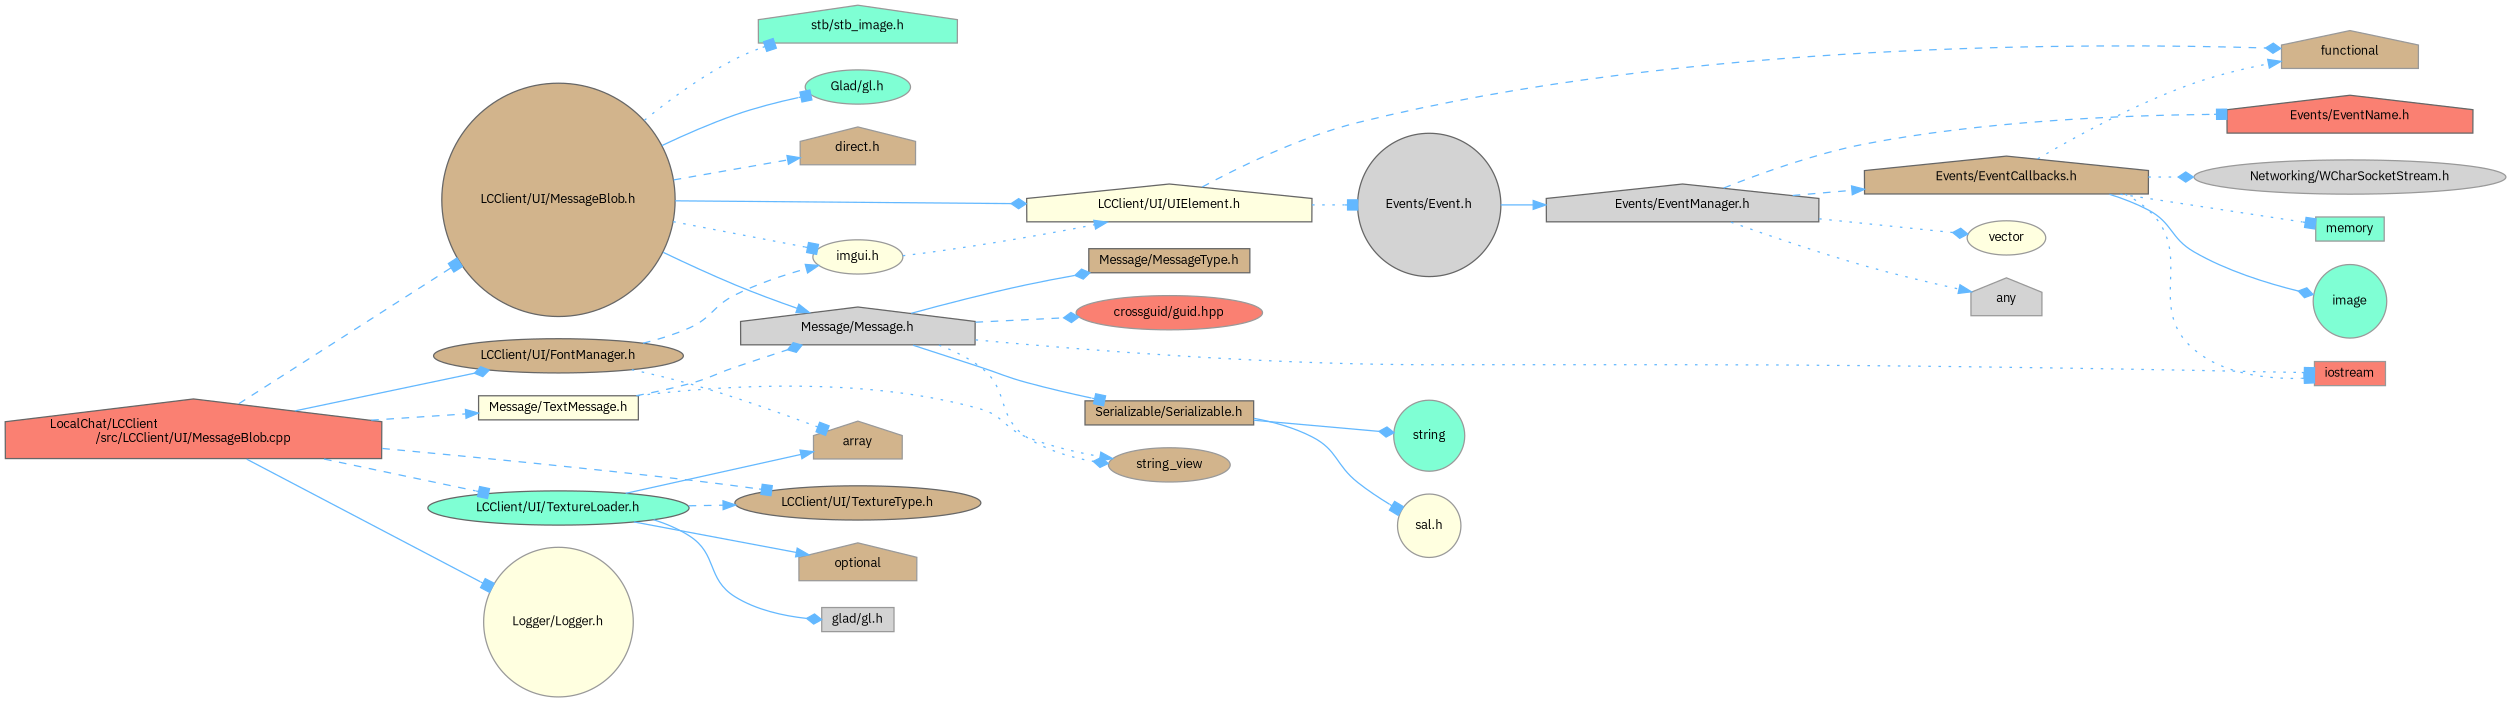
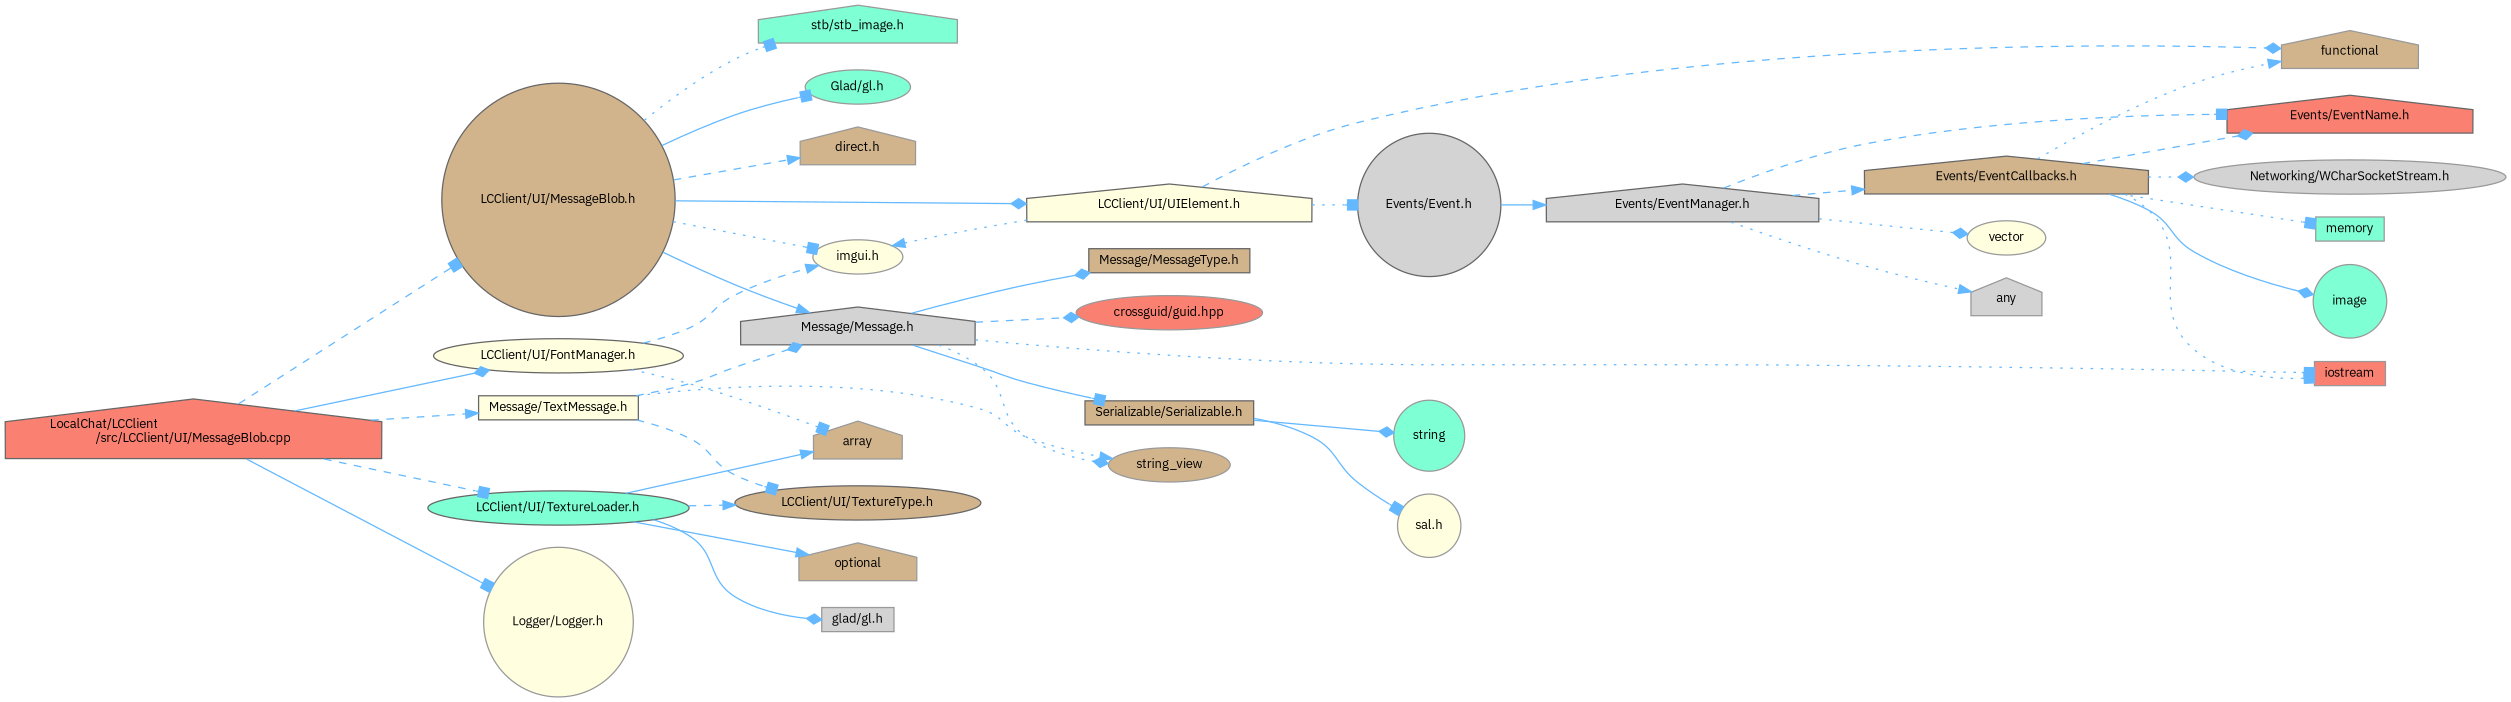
edge "Events/EventCallbacks.h" -> "Events/EventName.h": added
edge "imgui.h" -> "LCClient/UI/UIElement.h": reversed
node "LCClient/UI/FontManager.h": fillcolor tan -> lightyellow
edge "LocalChat/LCClient /src/LCClient/UI/MessageBlob.cpp" -> "LCClient/UI/TextureType.h": now "Message/TextMessage.h" -> "LCClient/UI/TextureType.h"
